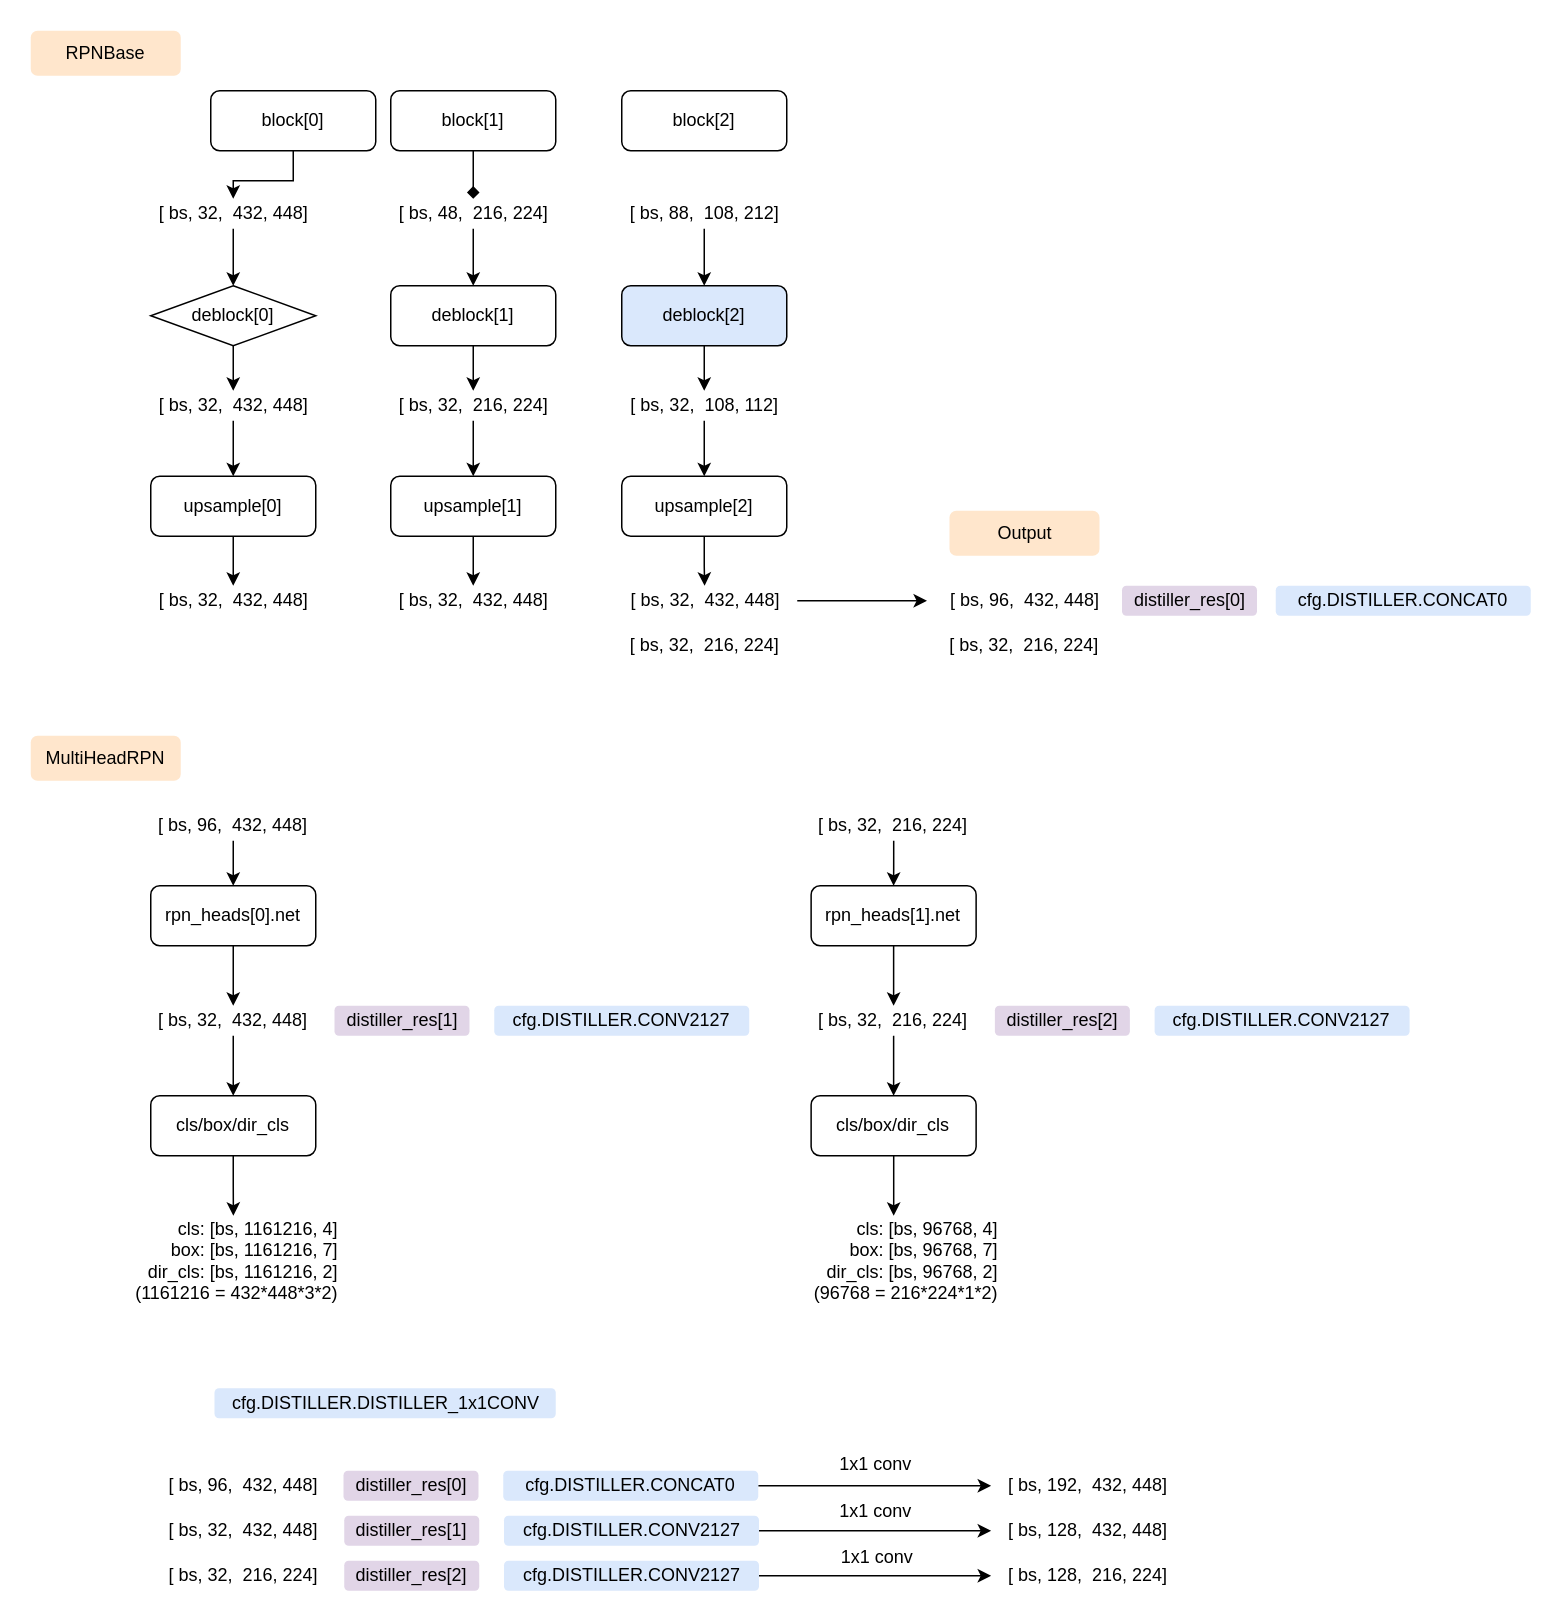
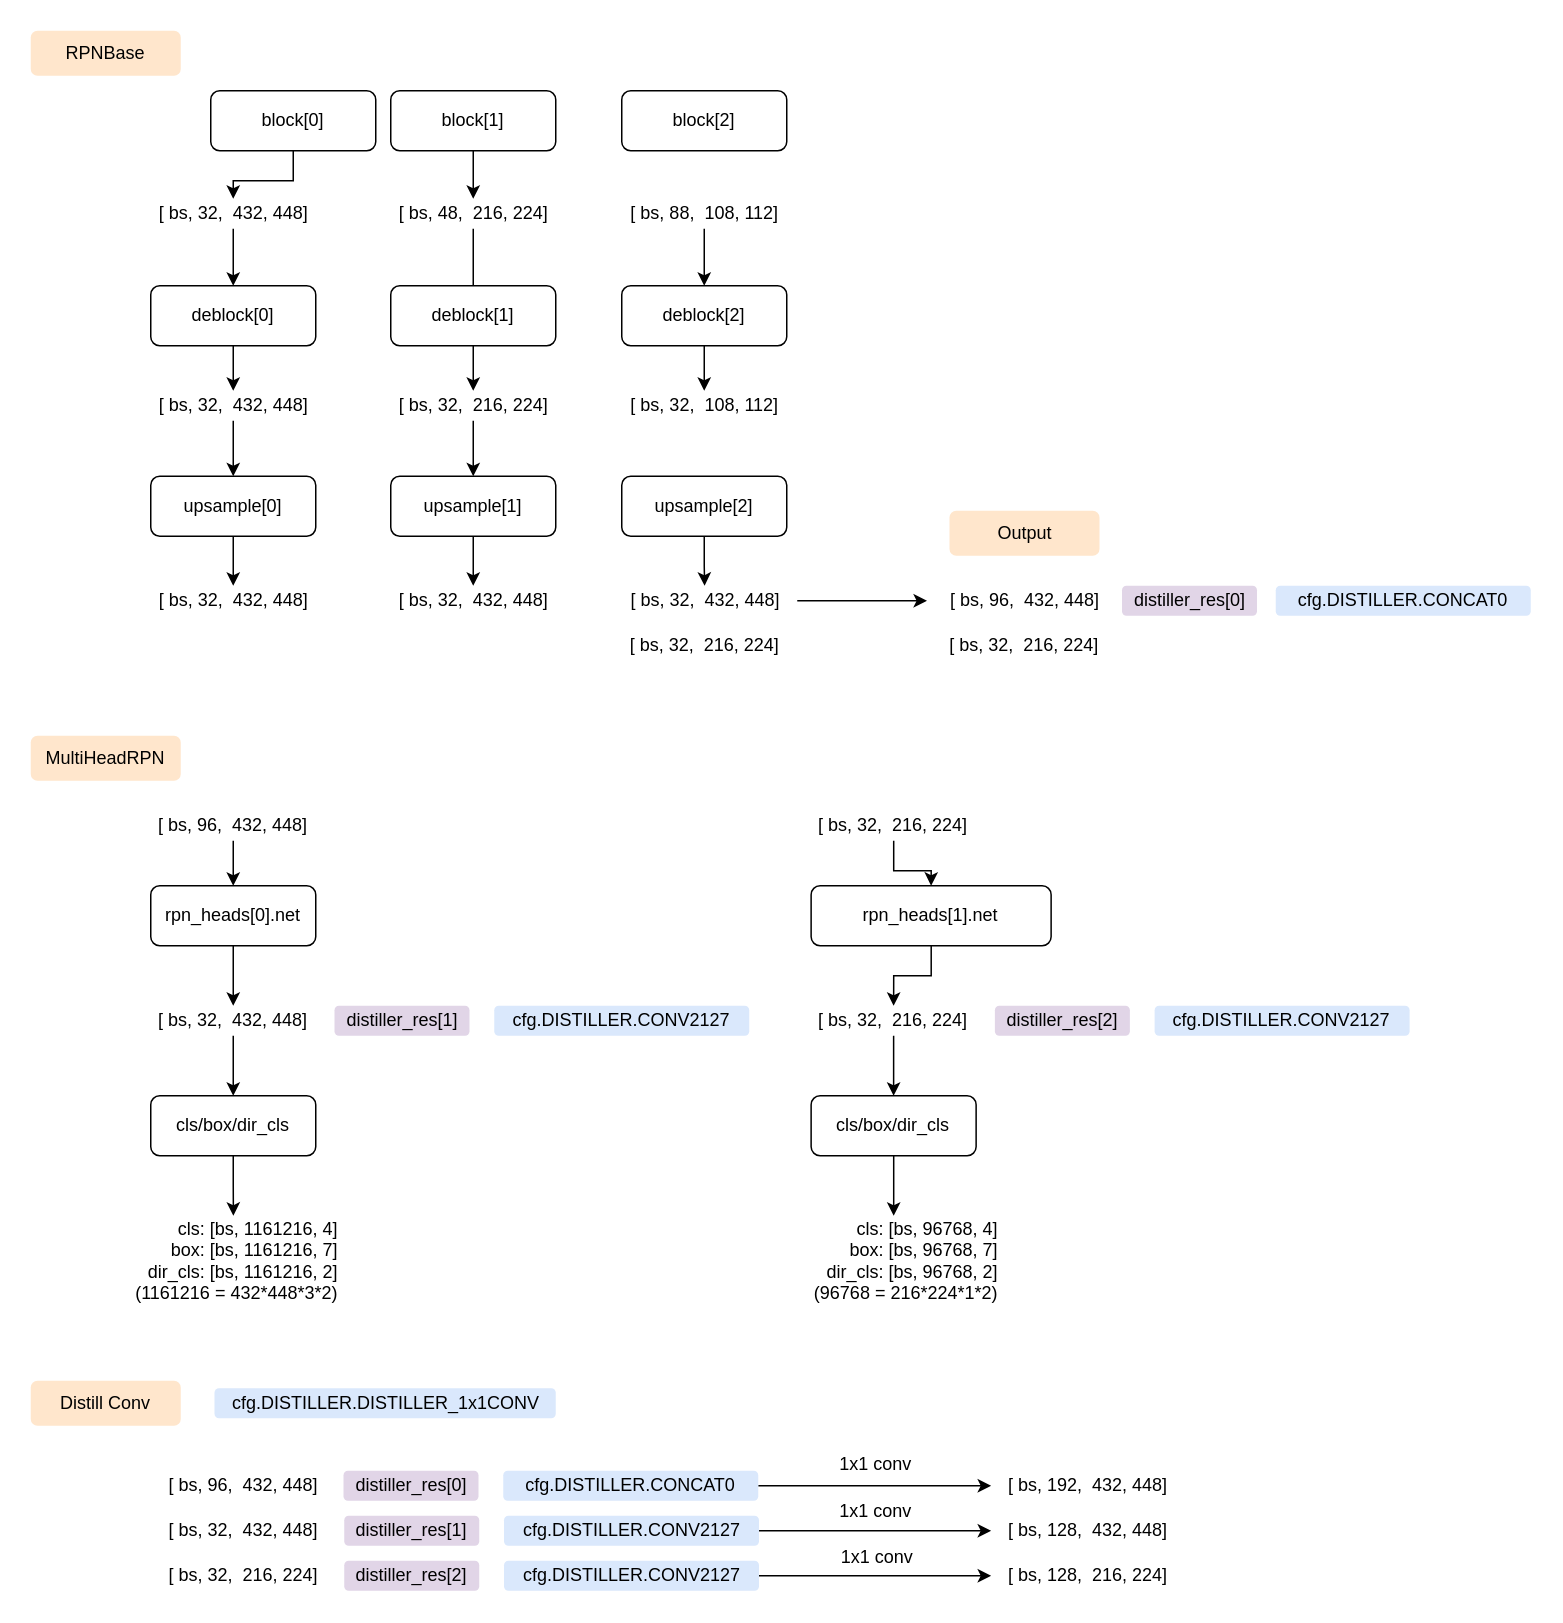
edge "block[1]" -> "[ bs, 48, 216, 224]": arrowhead diamond -> classic
node "[ bs, 88, 108, 212]": label "[ bs, 88, 108, 212]" -> "[ bs, 88, 108, 112]"
edge "[ bs, 48, 216, 224]" -> "deblock[1]": arrowhead classic -> none
node "deblock[0]": shape diamond -> rounded rectangle
node "deblock[2]": fillcolor #dae8fc -> #ffffff
edge "[ bs, 32, 108, 112]" -> "upsample[2]": removed
node "rpn_heads[1].net": size 165x60 -> 240x60
node "Distill Conv": added
